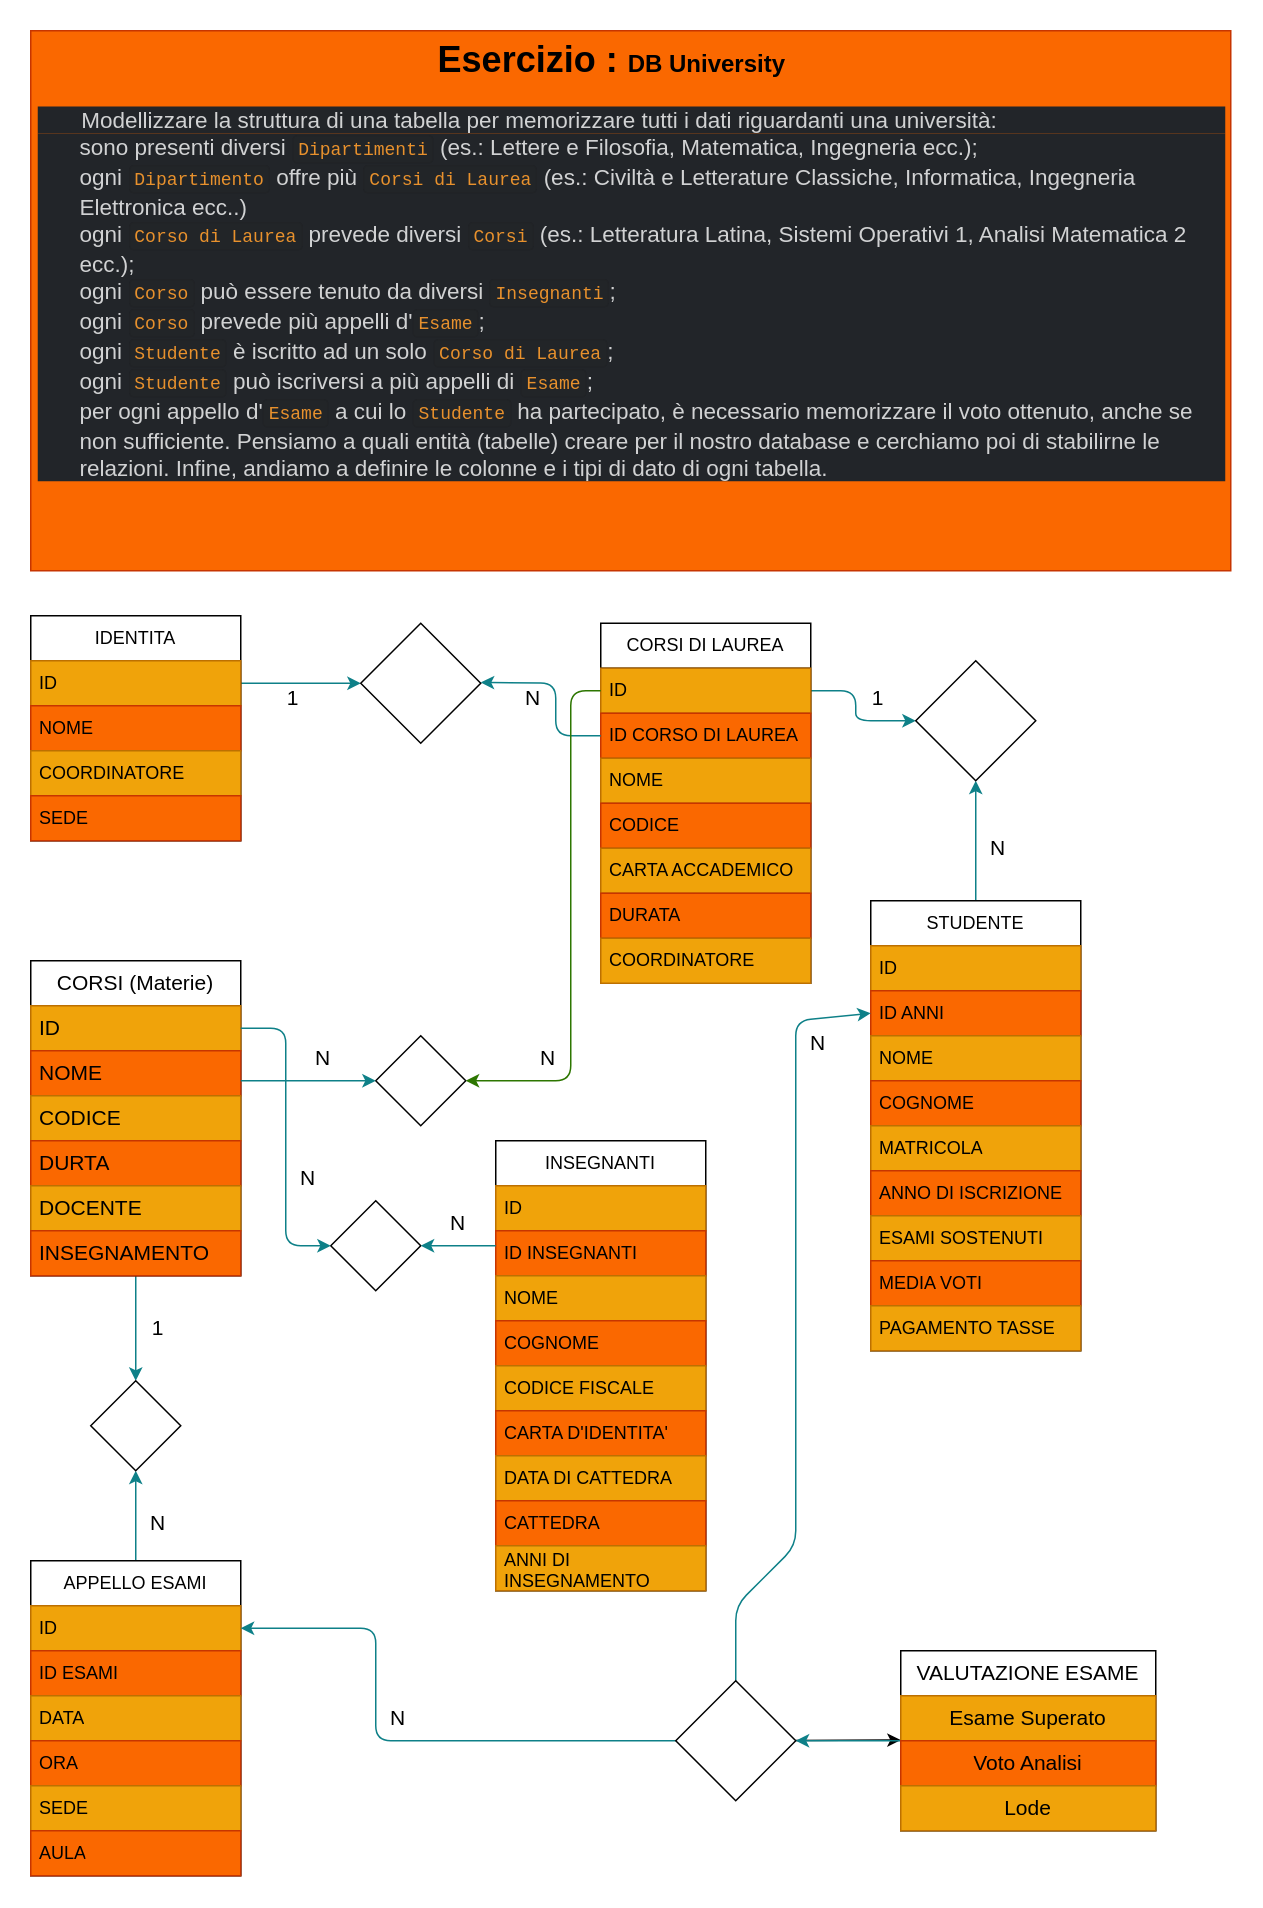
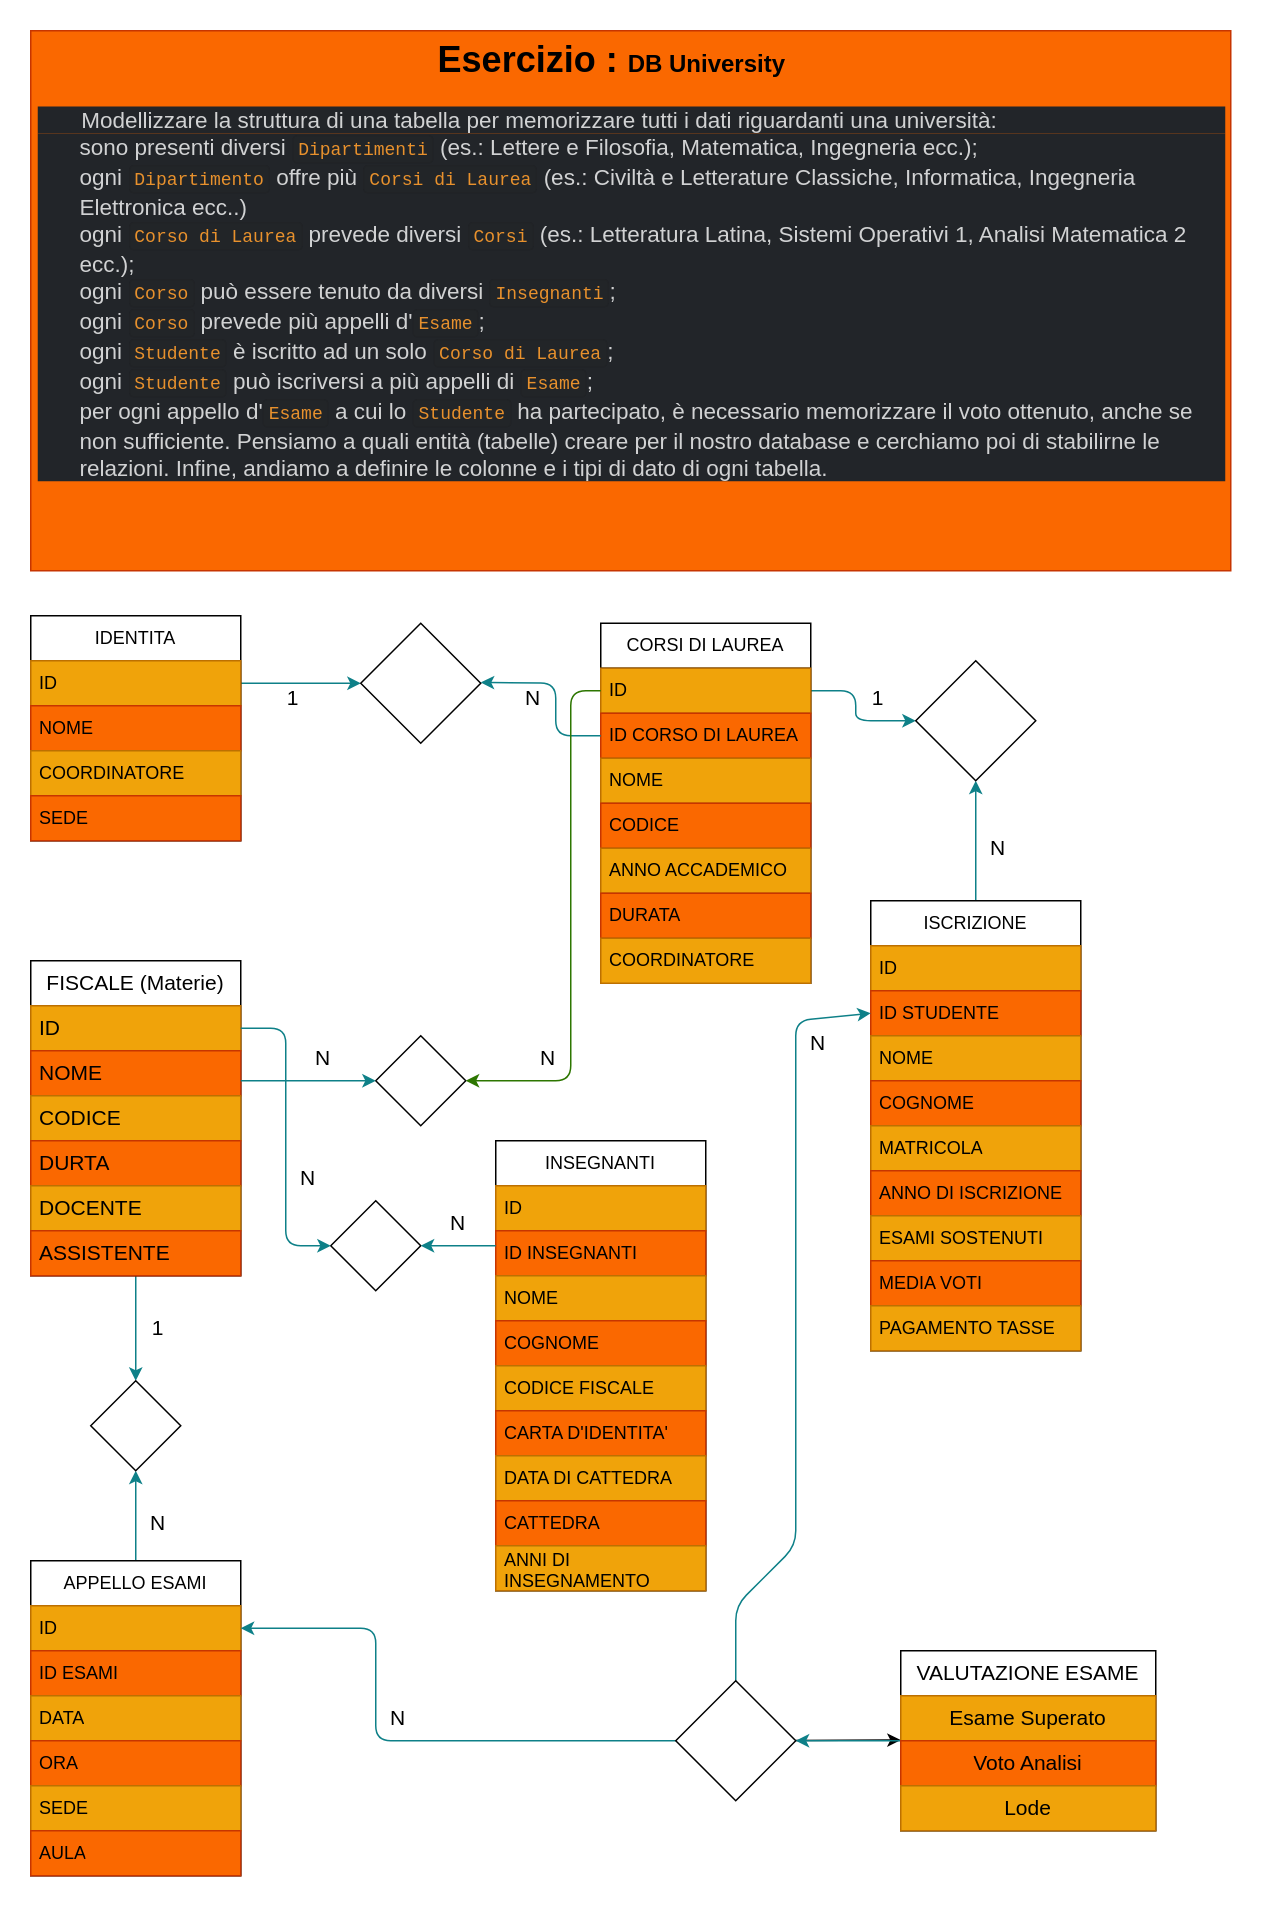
node "CARTA ACCADEMICO": label "CARTA ACCADEMICO" -> "ANNO ACCADEMICO"
node "STUDENTE": label "STUDENTE" -> "ISCRIZIONE"
node "CORSI (Materie)": label "CORSI (Materie)" -> "FISCALE (Materie)"
node "ID ANNI": label "ID ANNI" -> "ID STUDENTE"
node "INSEGNAMENTO": label "INSEGNAMENTO" -> "ASSISTENTE"
